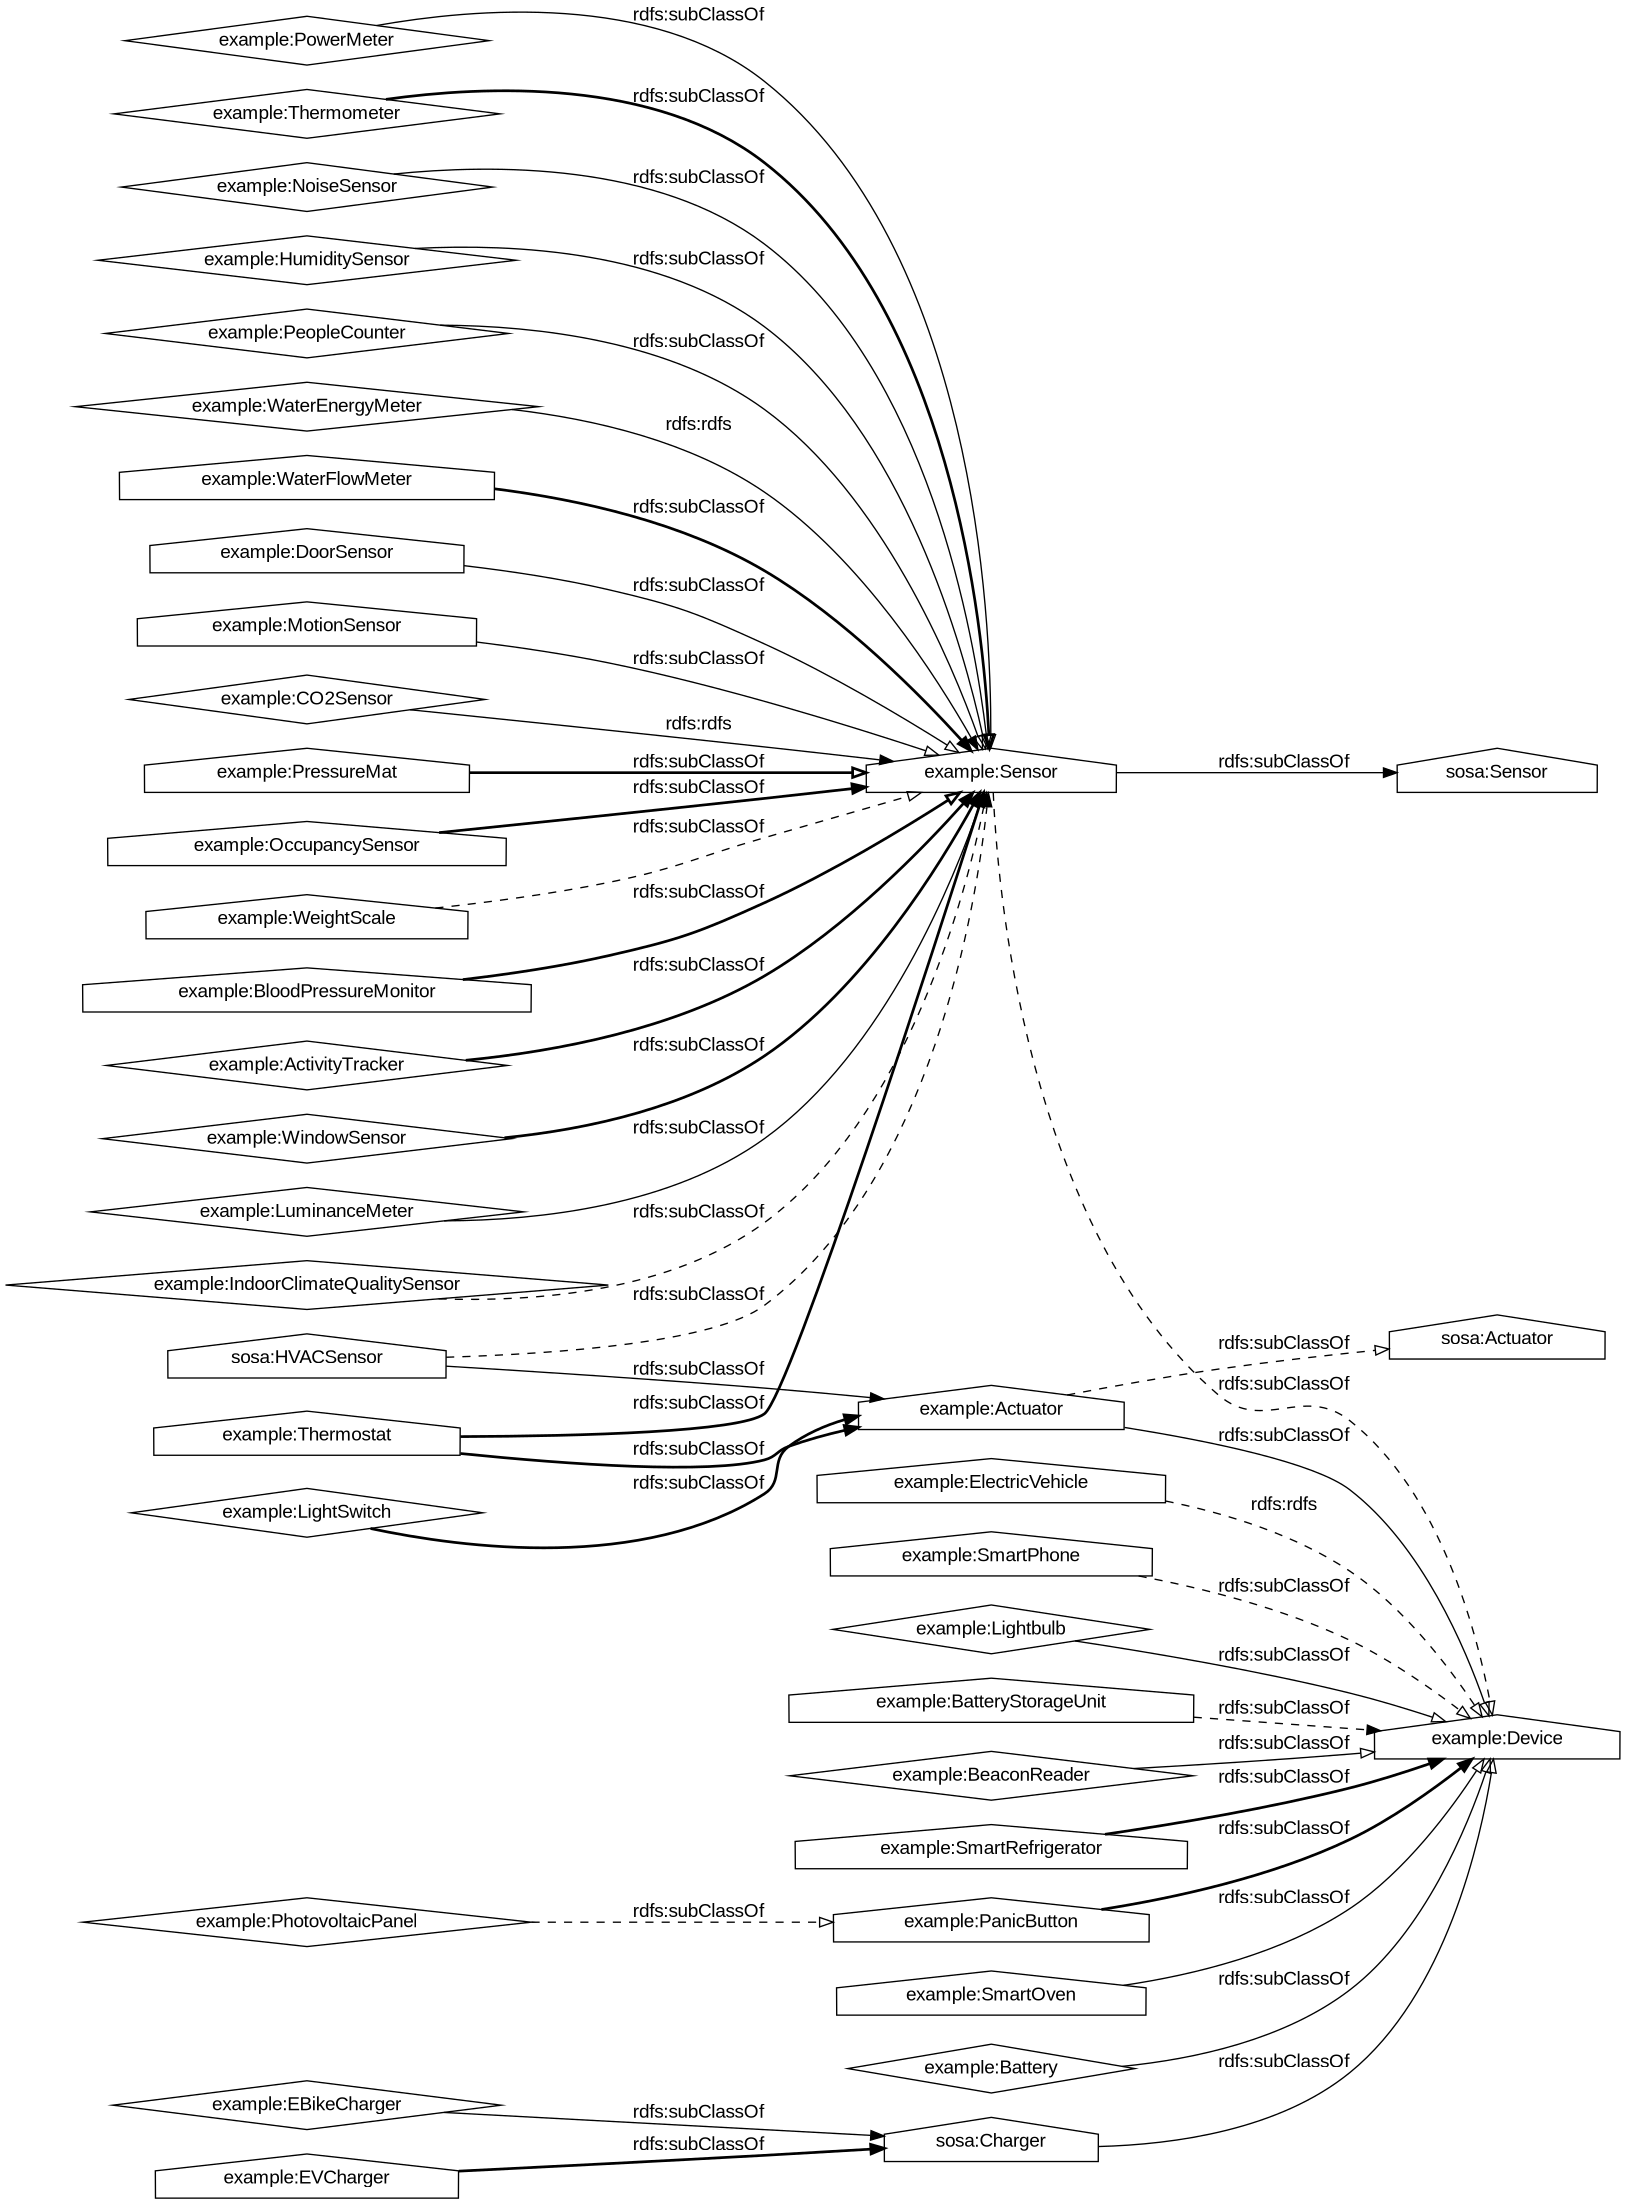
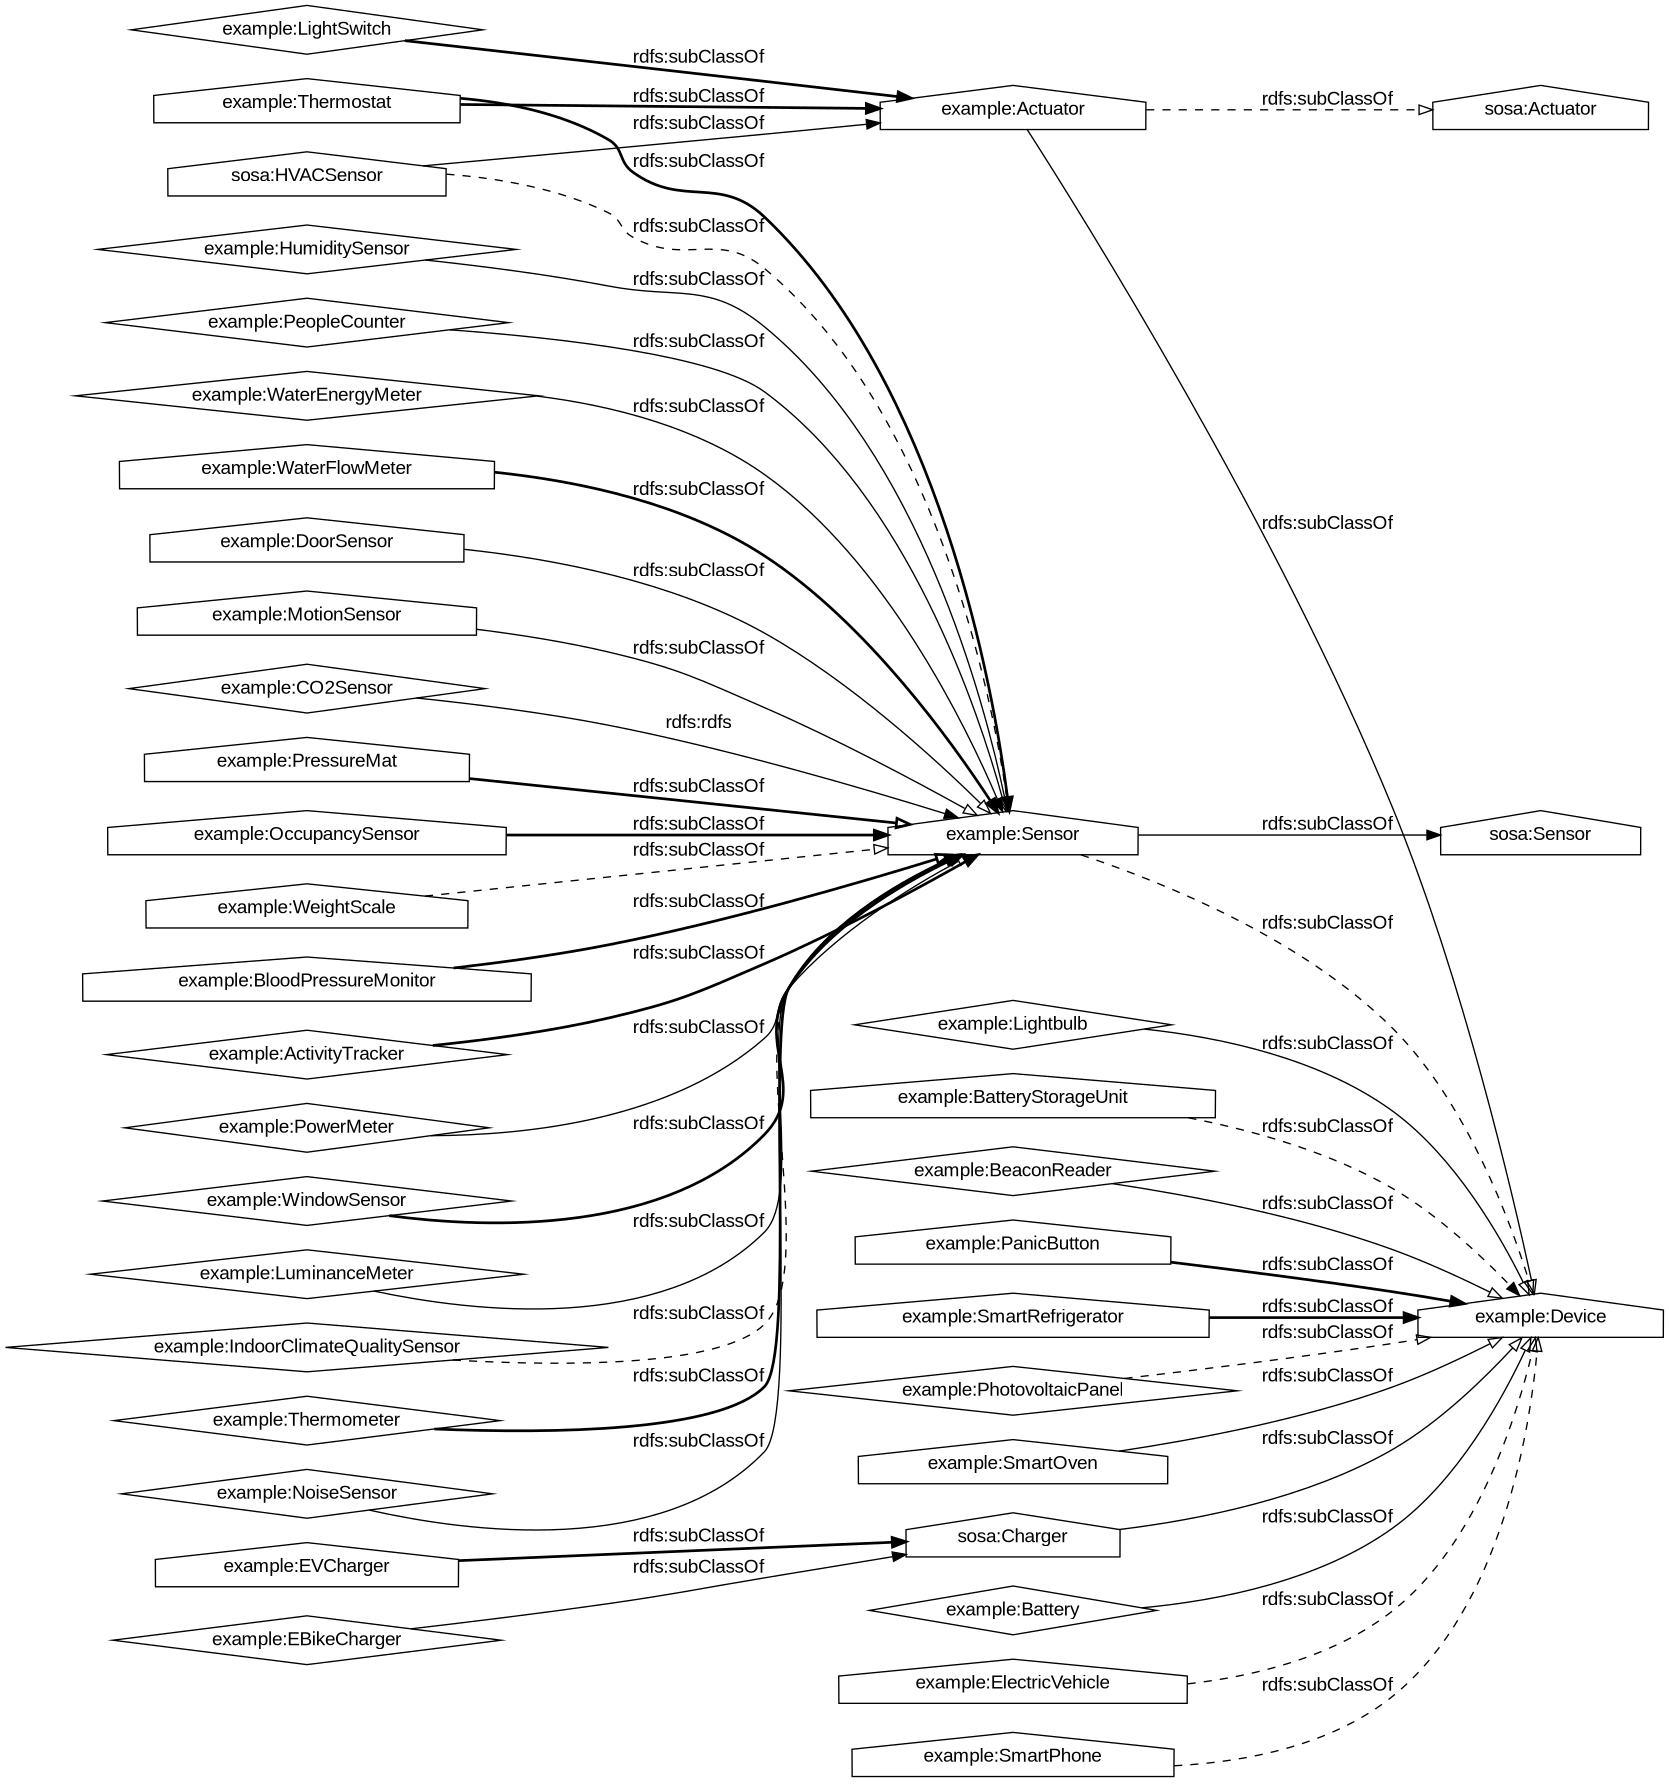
edge "example:WaterEnergyMeter" -> "example:Sensor": label "rdfs:rdfs" -> "rdfs:subClassOf"
edge "example:ElectricVehicle" -> "example:Device": label "rdfs:rdfs" -> "rdfs:subClassOf"
edge "example:PhotovoltaicPanel" -> "example:PanicButton": now "example:PhotovoltaicPanel" -> "example:Device"
